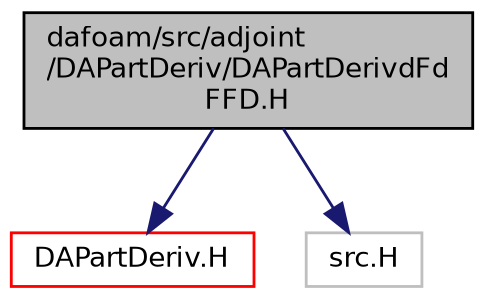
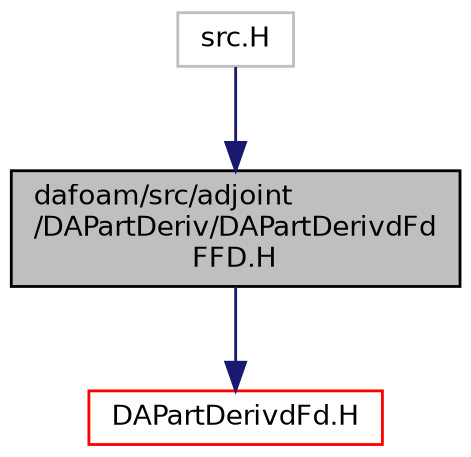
edge "dafoam/src/adjoint /DAPartDeriv/DAPartDerivdFd FFD.H" -> "src.H": reversed
node "DAPartDeriv.H": label "DAPartDeriv.H" -> "DAPartDerivdFd.H"
